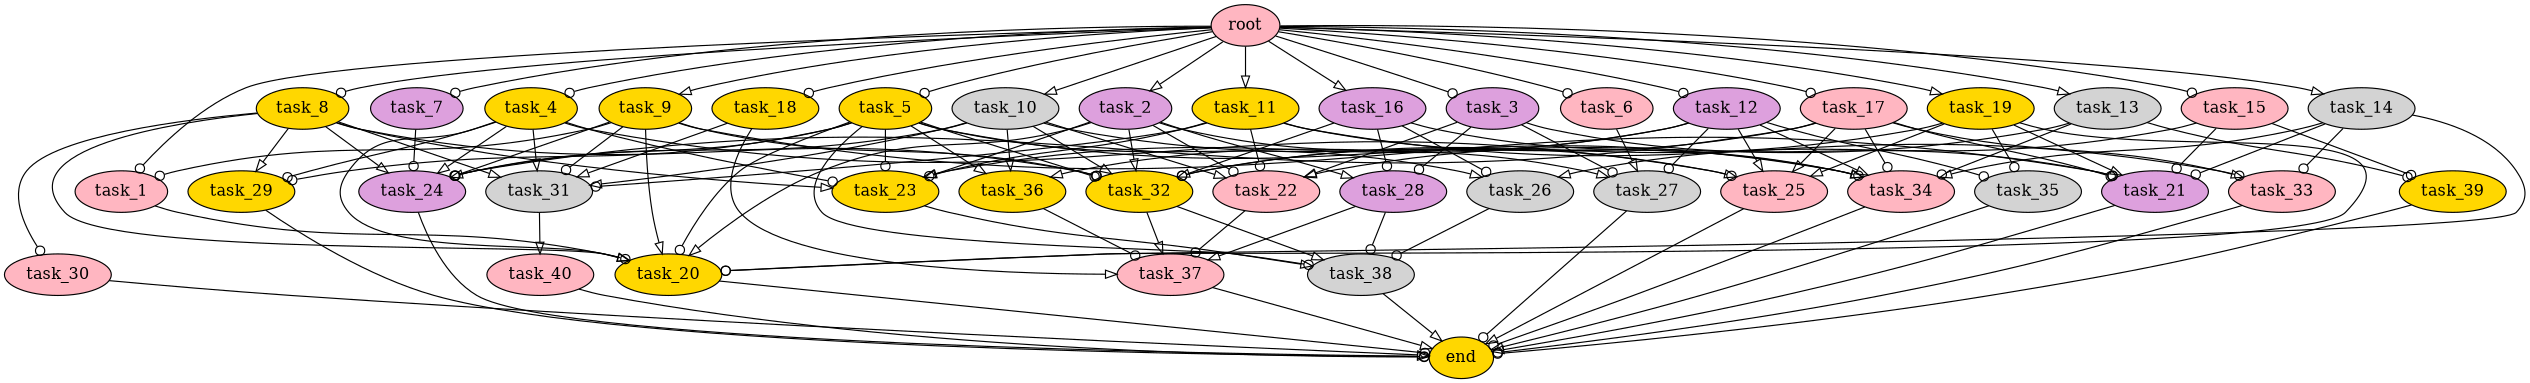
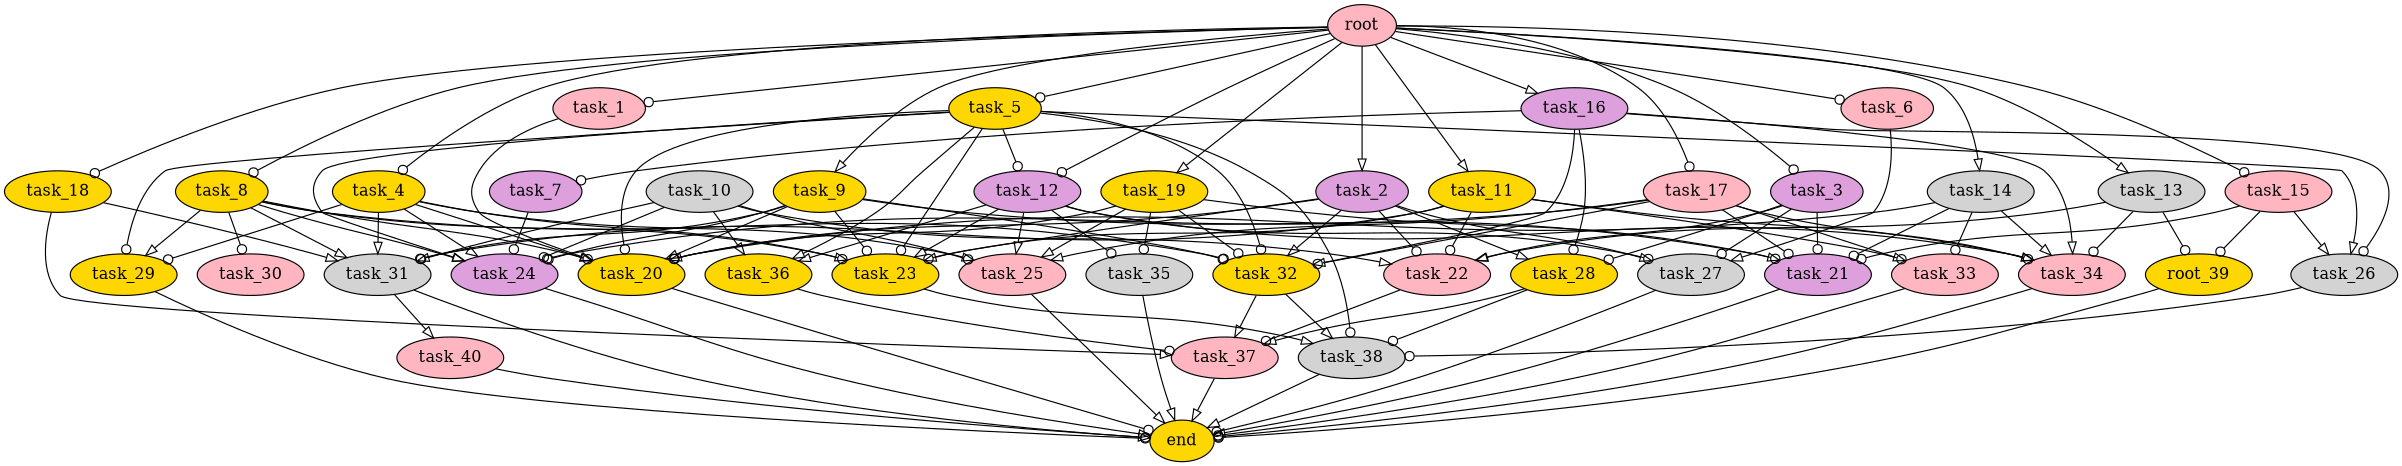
edge "root" -> "task_7": now "task_16" -> "task_7"
edge "root" -> "task_10": removed
edge "task_10" -> "task_32": removed
edge "task_9" -> "task_1": now "task_9" -> "task_23"
edge "task_5" -> "task_34": now "task_5" -> "task_12"
node "task_28": fillcolor plum -> gold
node "task_39": label "task_39" -> "root_39"
edge "task_30" -> "end": now "task_31" -> "end"
